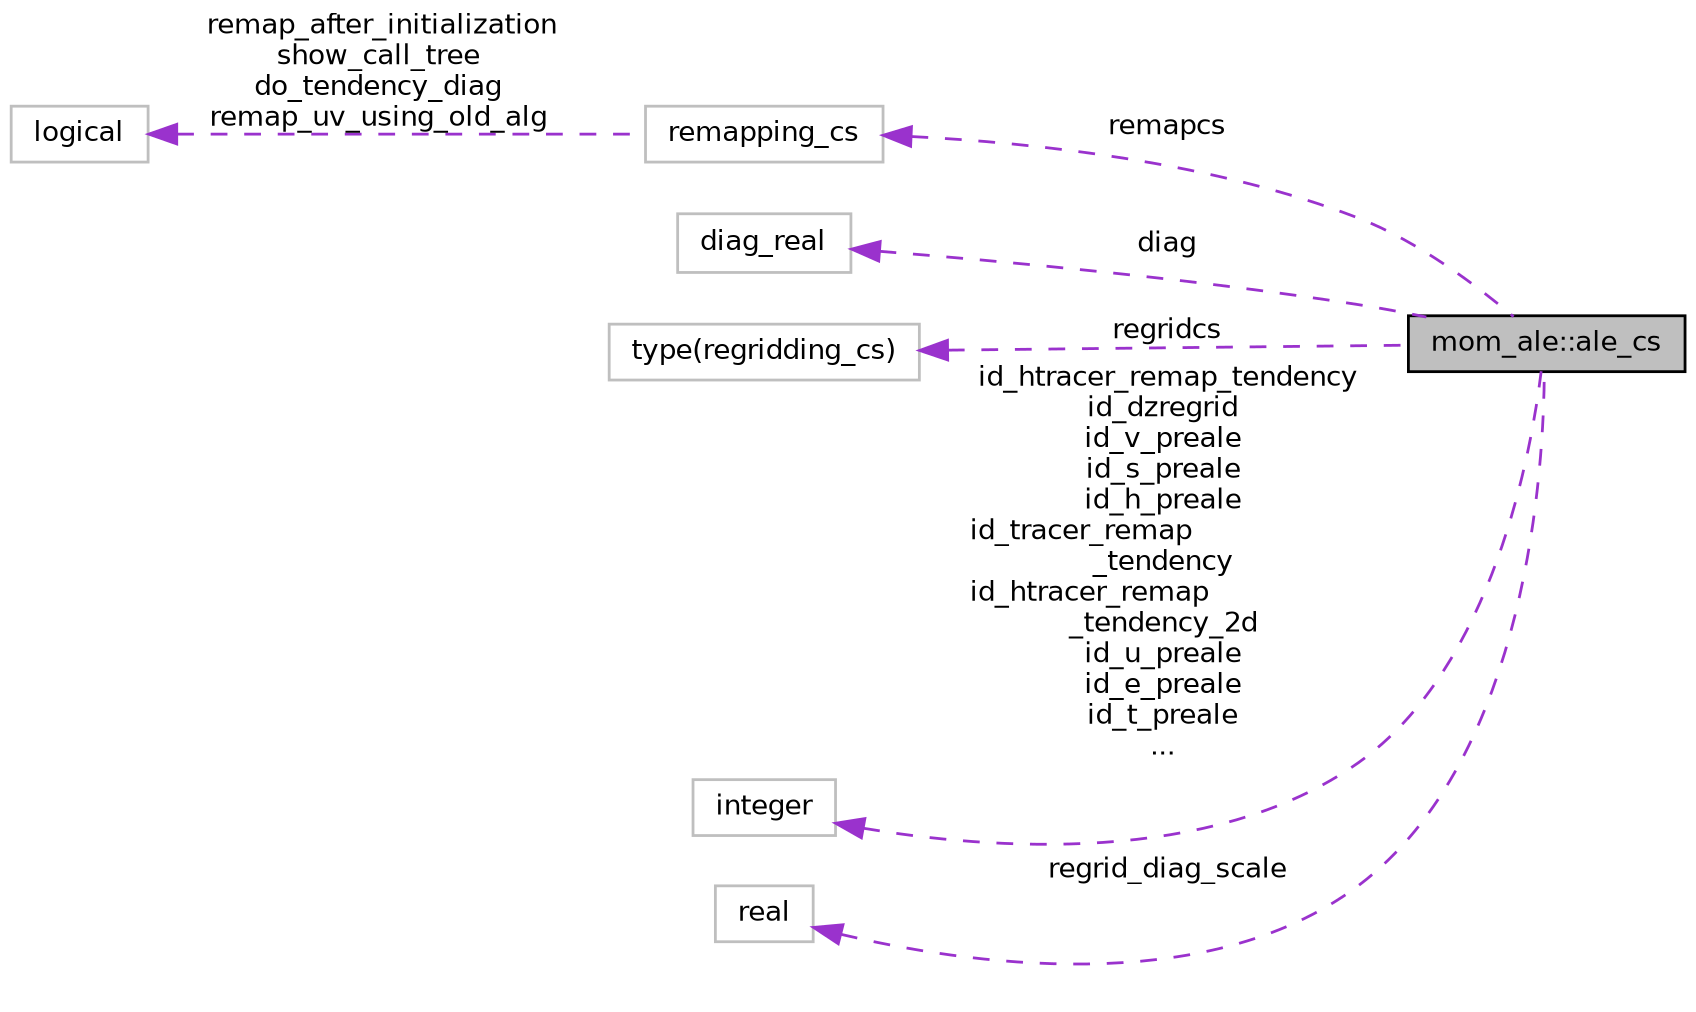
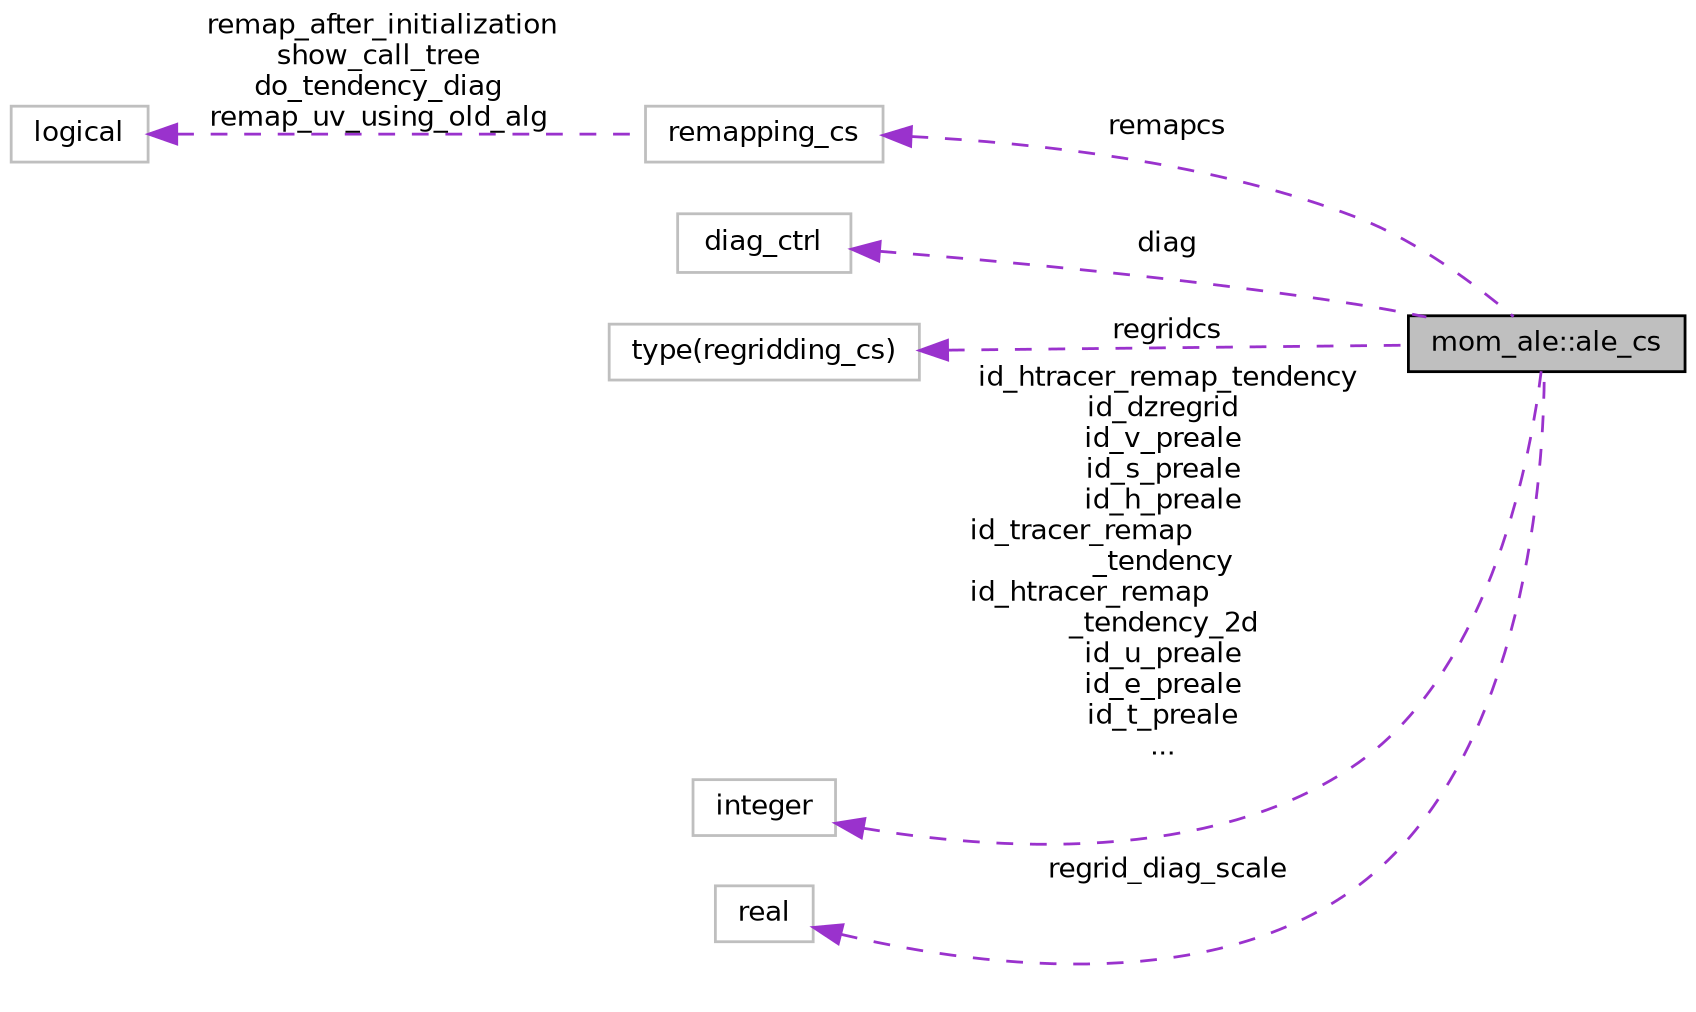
node "diag_real": label "diag_real" -> "diag_ctrl"
